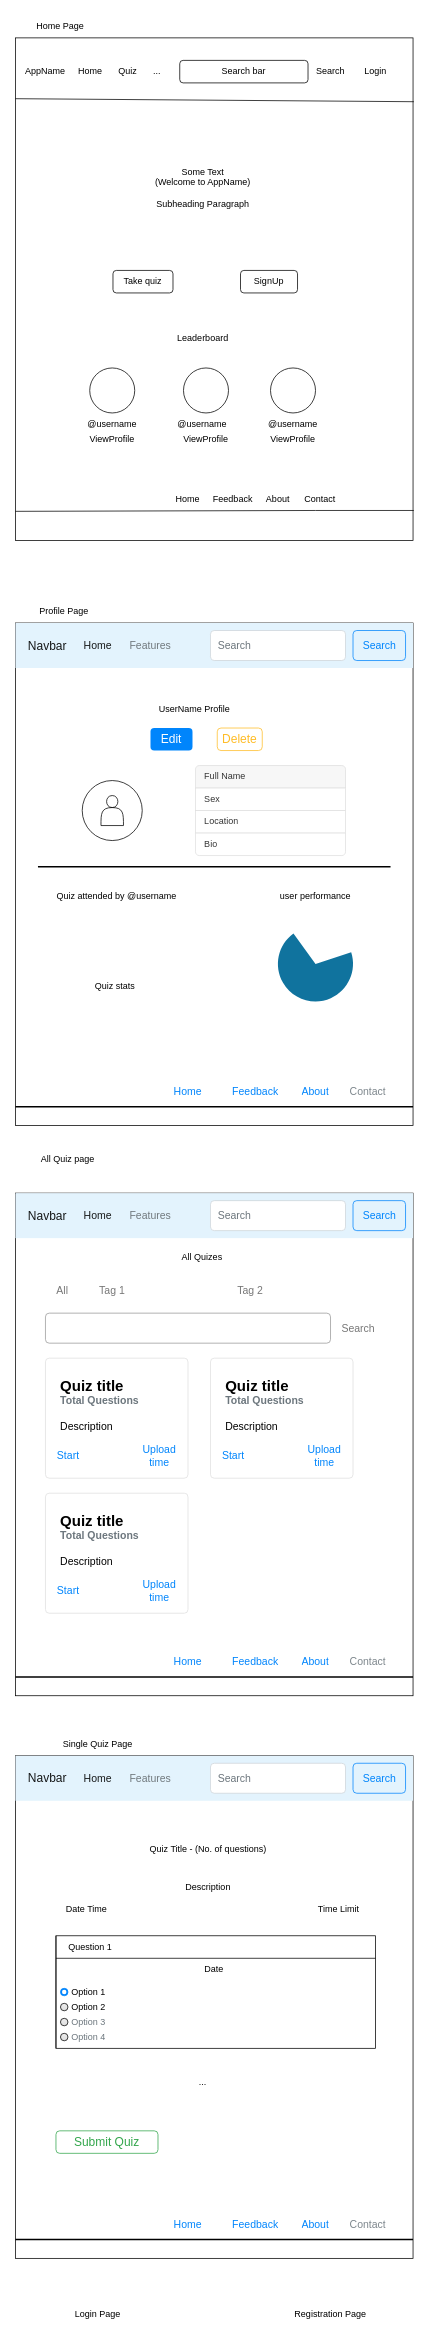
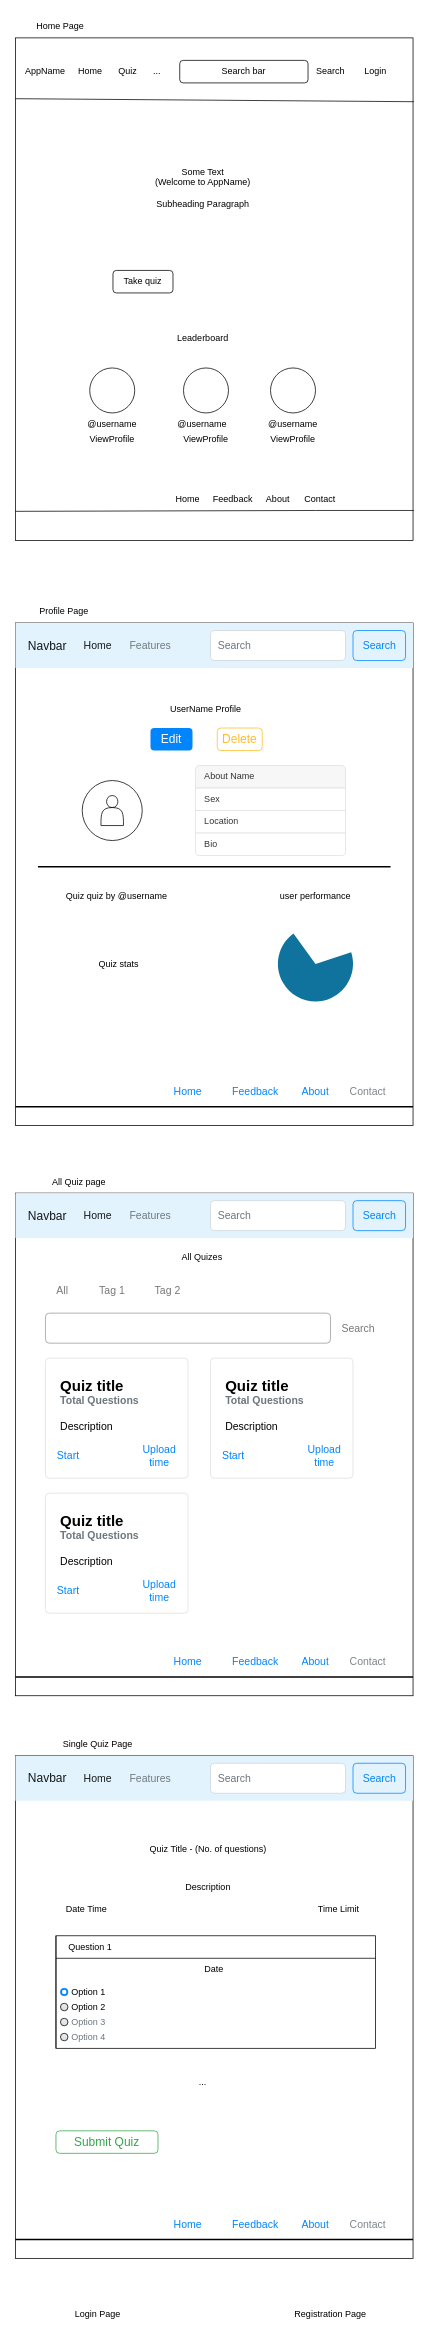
node "SignUp": removed
node "UserName Profile": moved (195, 709) -> (206, 709)
node "Full Name": label "Full Name" -> "About Name"
node "Quiz attended by @username": label "Quiz attended by @username" -> "Quiz quiz by @username"
node "Quiz stats": moved (115, 986) -> (119, 964)
node "All Quiz page": moved (68, 1159) -> (79, 1182)
node "Tag 2": moved (261, 1290) -> (178, 1290)
